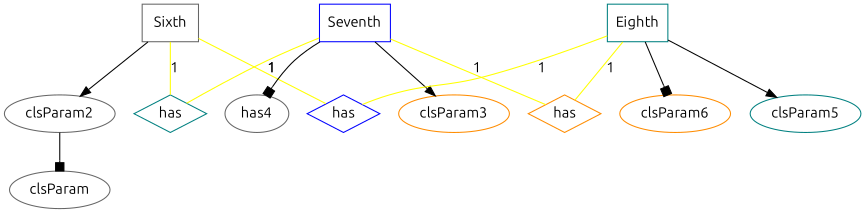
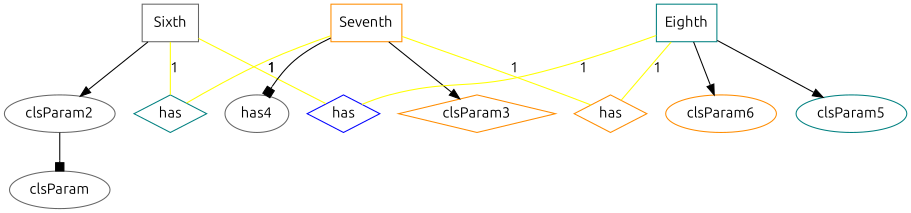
node "Seventh": color blue -> darkorange
edge "Eighth" -> "clsParam6": arrowhead box -> normal
node "clsParam3": shape ellipse -> diamond
